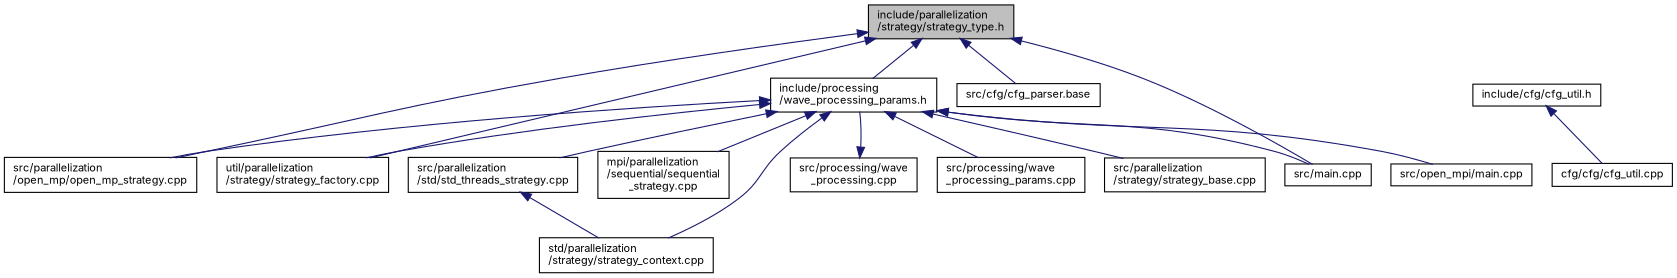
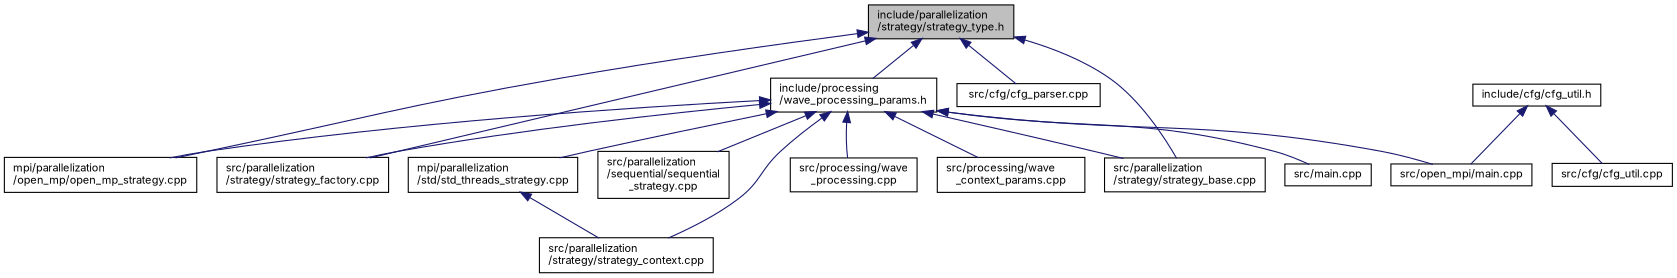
edge "src/main.cpp" -> "include/parallelization /strategy/strategy_type.h": now "src/parallelization /strategy/strategy_base.cpp" -> "include/parallelization /strategy/strategy_type.h"
node "src/cfg/cfg_parser.base": label "src/cfg/cfg_parser.base" -> "src/cfg/cfg_parser.cpp"
edge "include/processing /wave_processing_params.h" -> "src/processing/wave _processing.cpp": reversed
edge "src/open_mpi/main.cpp" -> "include/cfg/cfg_util.h": added
node "src/parallelization /open_mp/open_mp_strategy.cpp": label "src/parallelization /open_mp/open_mp_strategy.cpp" -> "mpi/parallelization /open_mp/open_mp_strategy.cpp"
node "util/parallelization /strategy/strategy_factory.cpp": label "util/parallelization /strategy/strategy_factory.cpp" -> "src/parallelization /strategy/strategy_factory.cpp"
node "src/parallelization /std/std_threads_strategy.cpp": label "src/parallelization /std/std_threads_strategy.cpp" -> "mpi/parallelization /std/std_threads_strategy.cpp"
node "mpi/parallelization /sequential/sequential _strategy.cpp": label "mpi/parallelization /sequential/sequential _strategy.cpp" -> "src/parallelization /sequential/sequential _strategy.cpp"
node "src/processing/wave _processing_params.cpp": label "src/processing/wave _processing_params.cpp" -> "src/processing/wave _context_params.cpp"
node "cfg/cfg/cfg_util.cpp": label "cfg/cfg/cfg_util.cpp" -> "src/cfg/cfg_util.cpp"
node "std/parallelization /strategy/strategy_context.cpp": label "std/parallelization /strategy/strategy_context.cpp" -> "src/parallelization /strategy/strategy_context.cpp"
